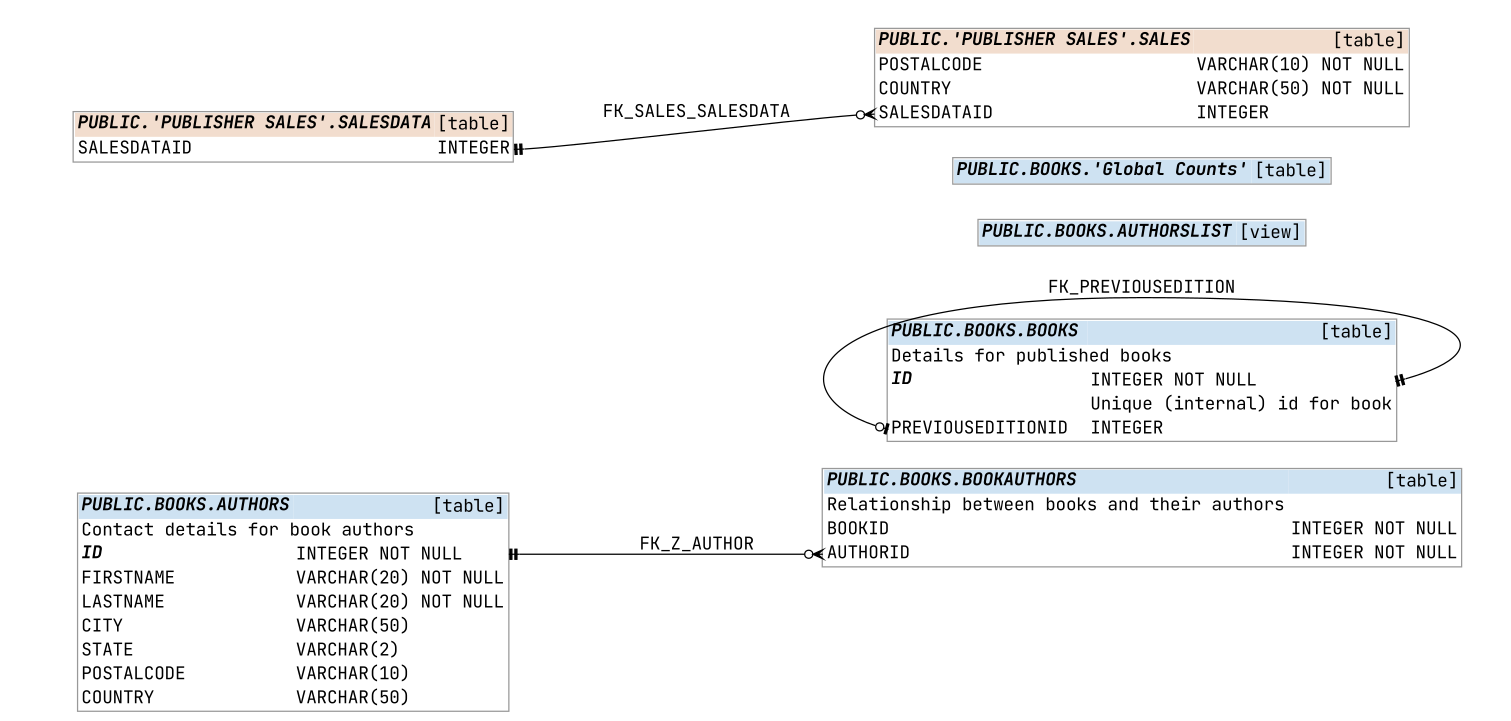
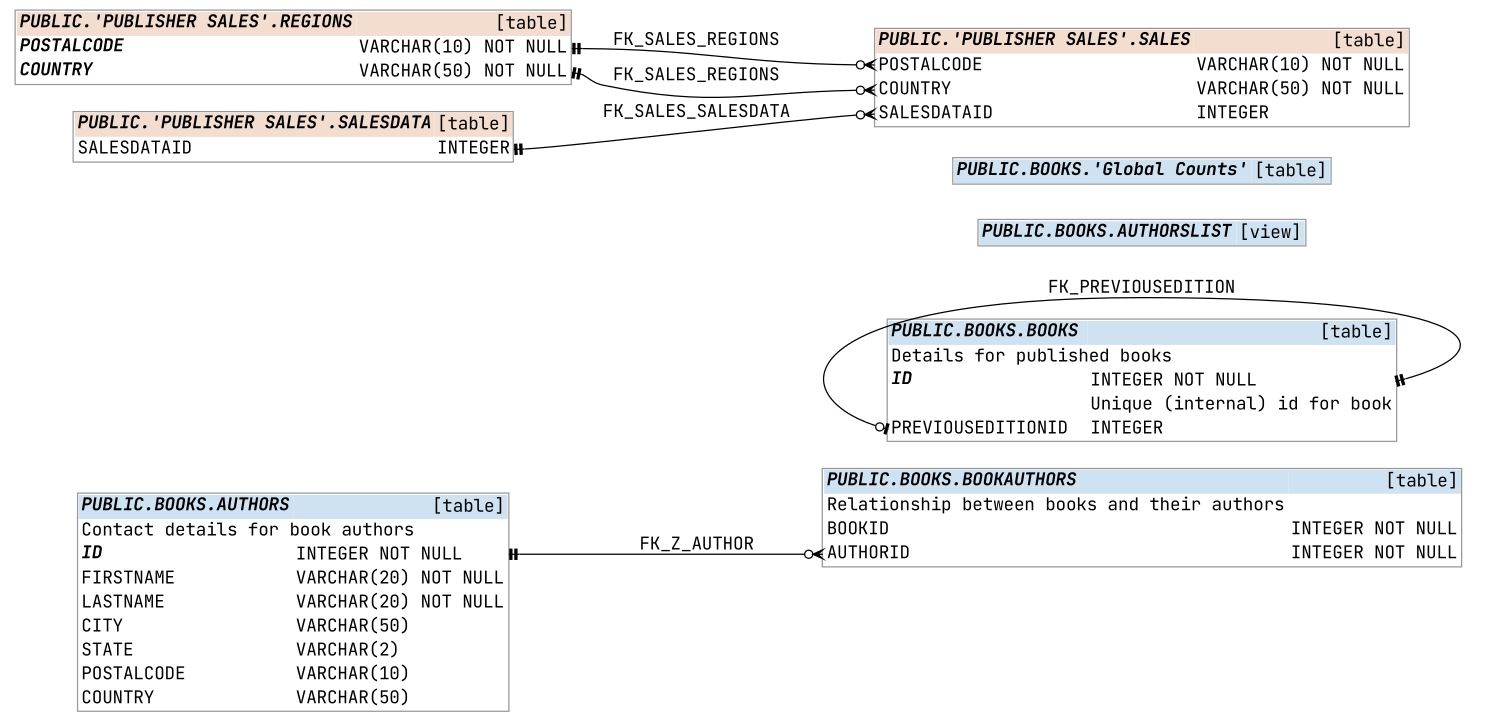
node "PUBLIC.'PUBLISHER SALES'.REGIONS": added
